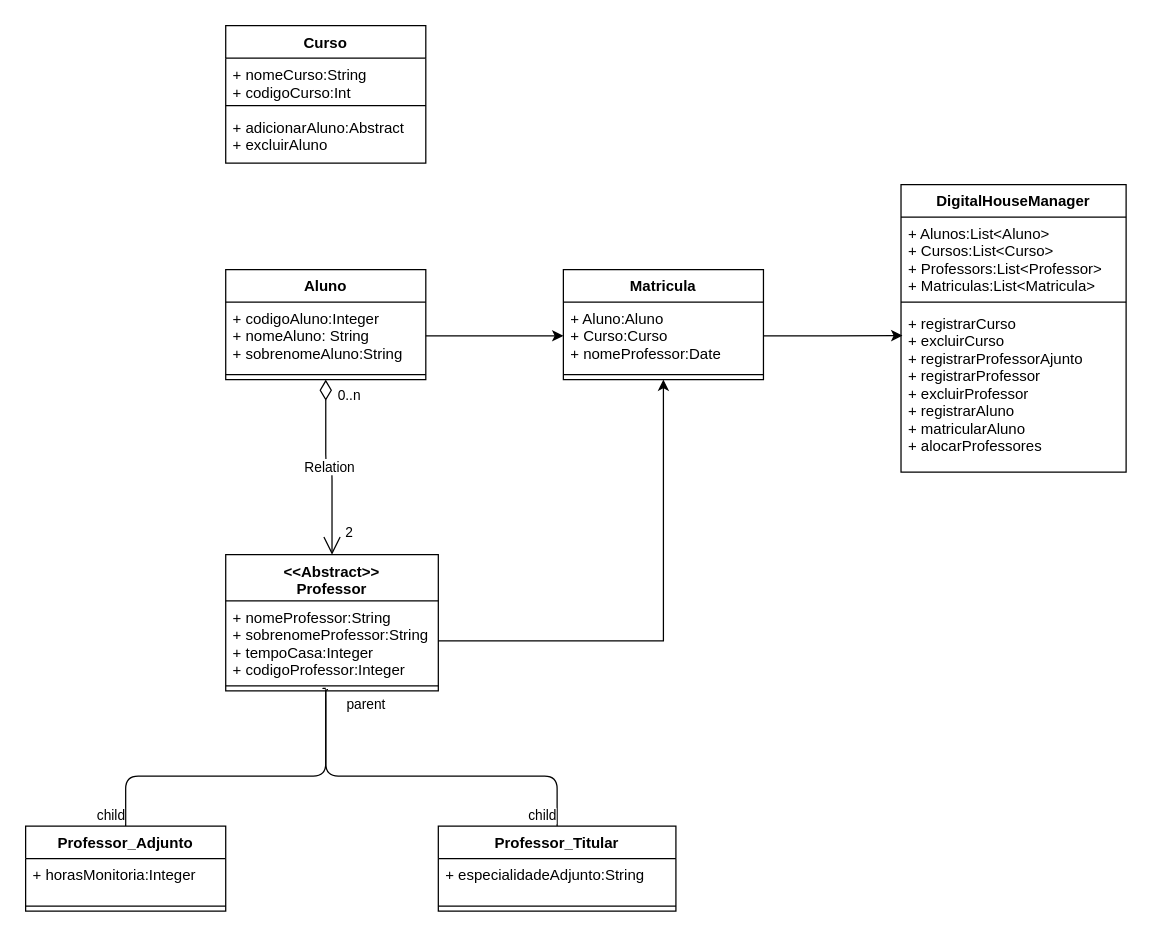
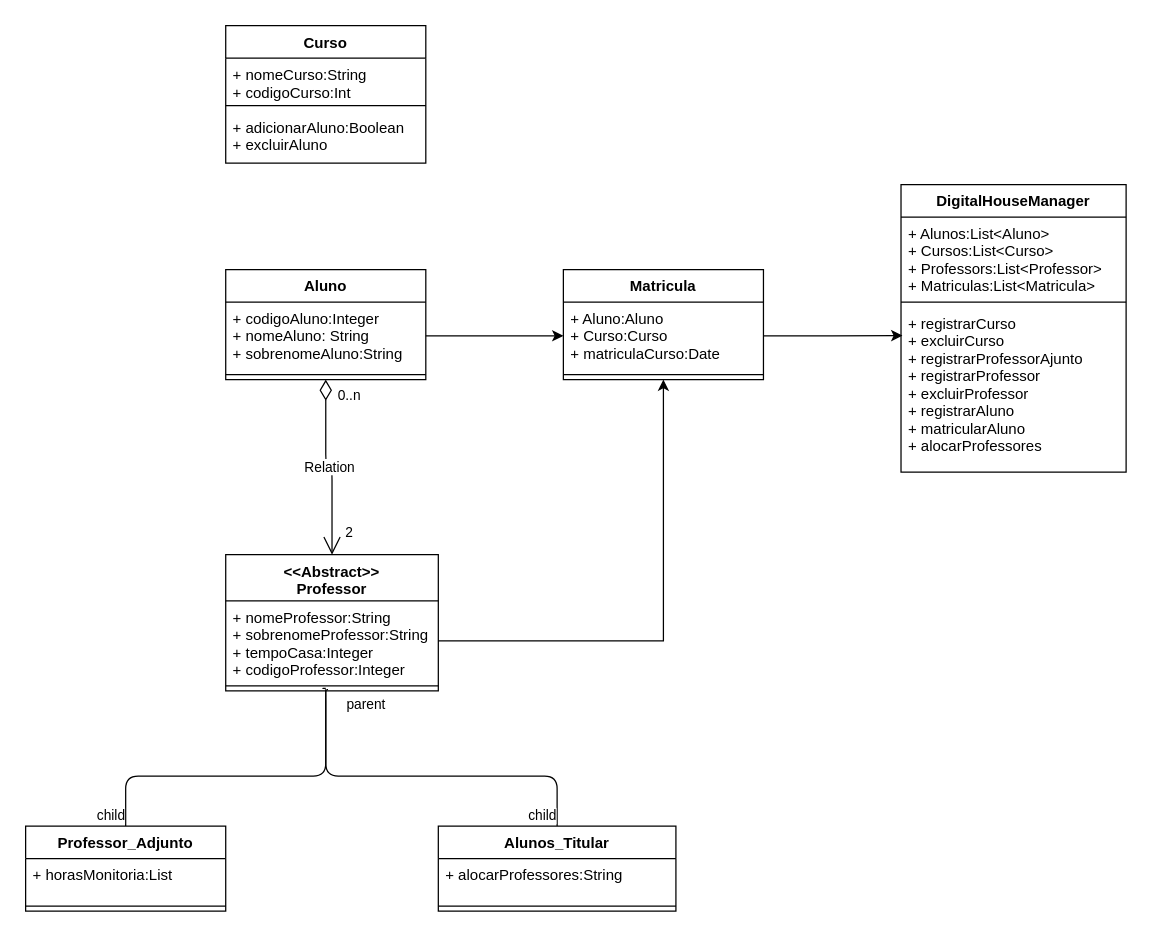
node "+ adicionarAluno:Abstract + excluirAluno": label "+ adicionarAluno:Abstract + excluirAluno" -> "+ adicionarAluno:Boolean + excluirAluno"
node "+ Aluno:Aluno + Curso:Curso + nomeProfessor:Date": label "+ Aluno:Aluno + Curso:Curso + nomeProfessor:Date" -> "+ Aluno:Aluno + Curso:Curso + matriculaCurso:Date"
node "Professor_Titular": label "Professor_Titular" -> "Alunos_Titular"
node "+ horasMonitoria:Integer": label "+ horasMonitoria:Integer" -> "+ horasMonitoria:List"
node "+ especialidadeAdjunto:String": label "+ especialidadeAdjunto:String" -> "+ alocarProfessores:String"
